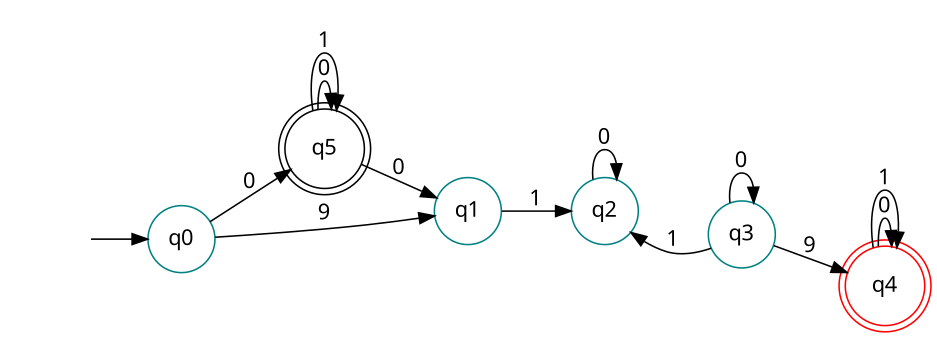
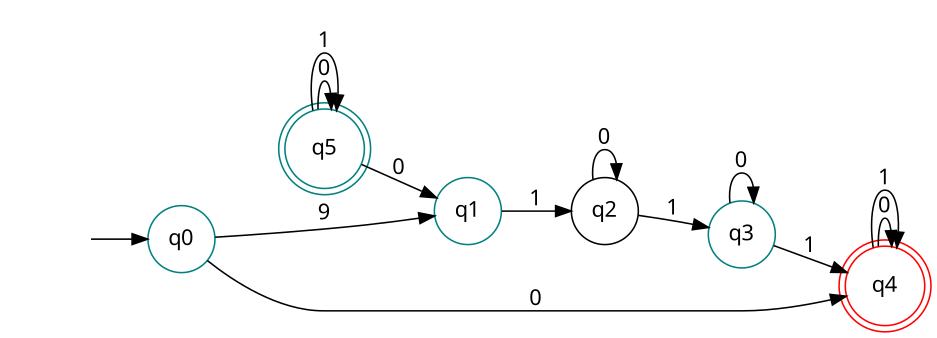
node "q5": color black -> teal
edge "q0" -> "q5": now "q0" -> "q4"
node "q2": color teal -> black
edge "q3" -> "q4": label "9" -> "1"
edge "q3" -> "q2": reversed
